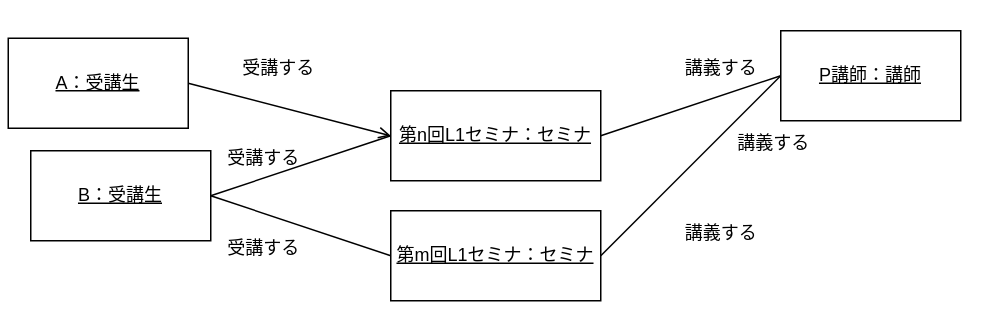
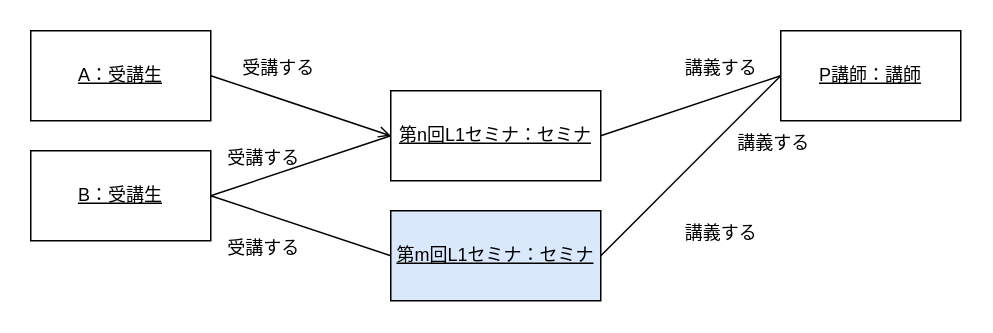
node "A：受講生": moved (98, 83) -> (121, 76)
node "第m回L1セミナ：セミナ": fillcolor #ffffff -> #dae8fc
